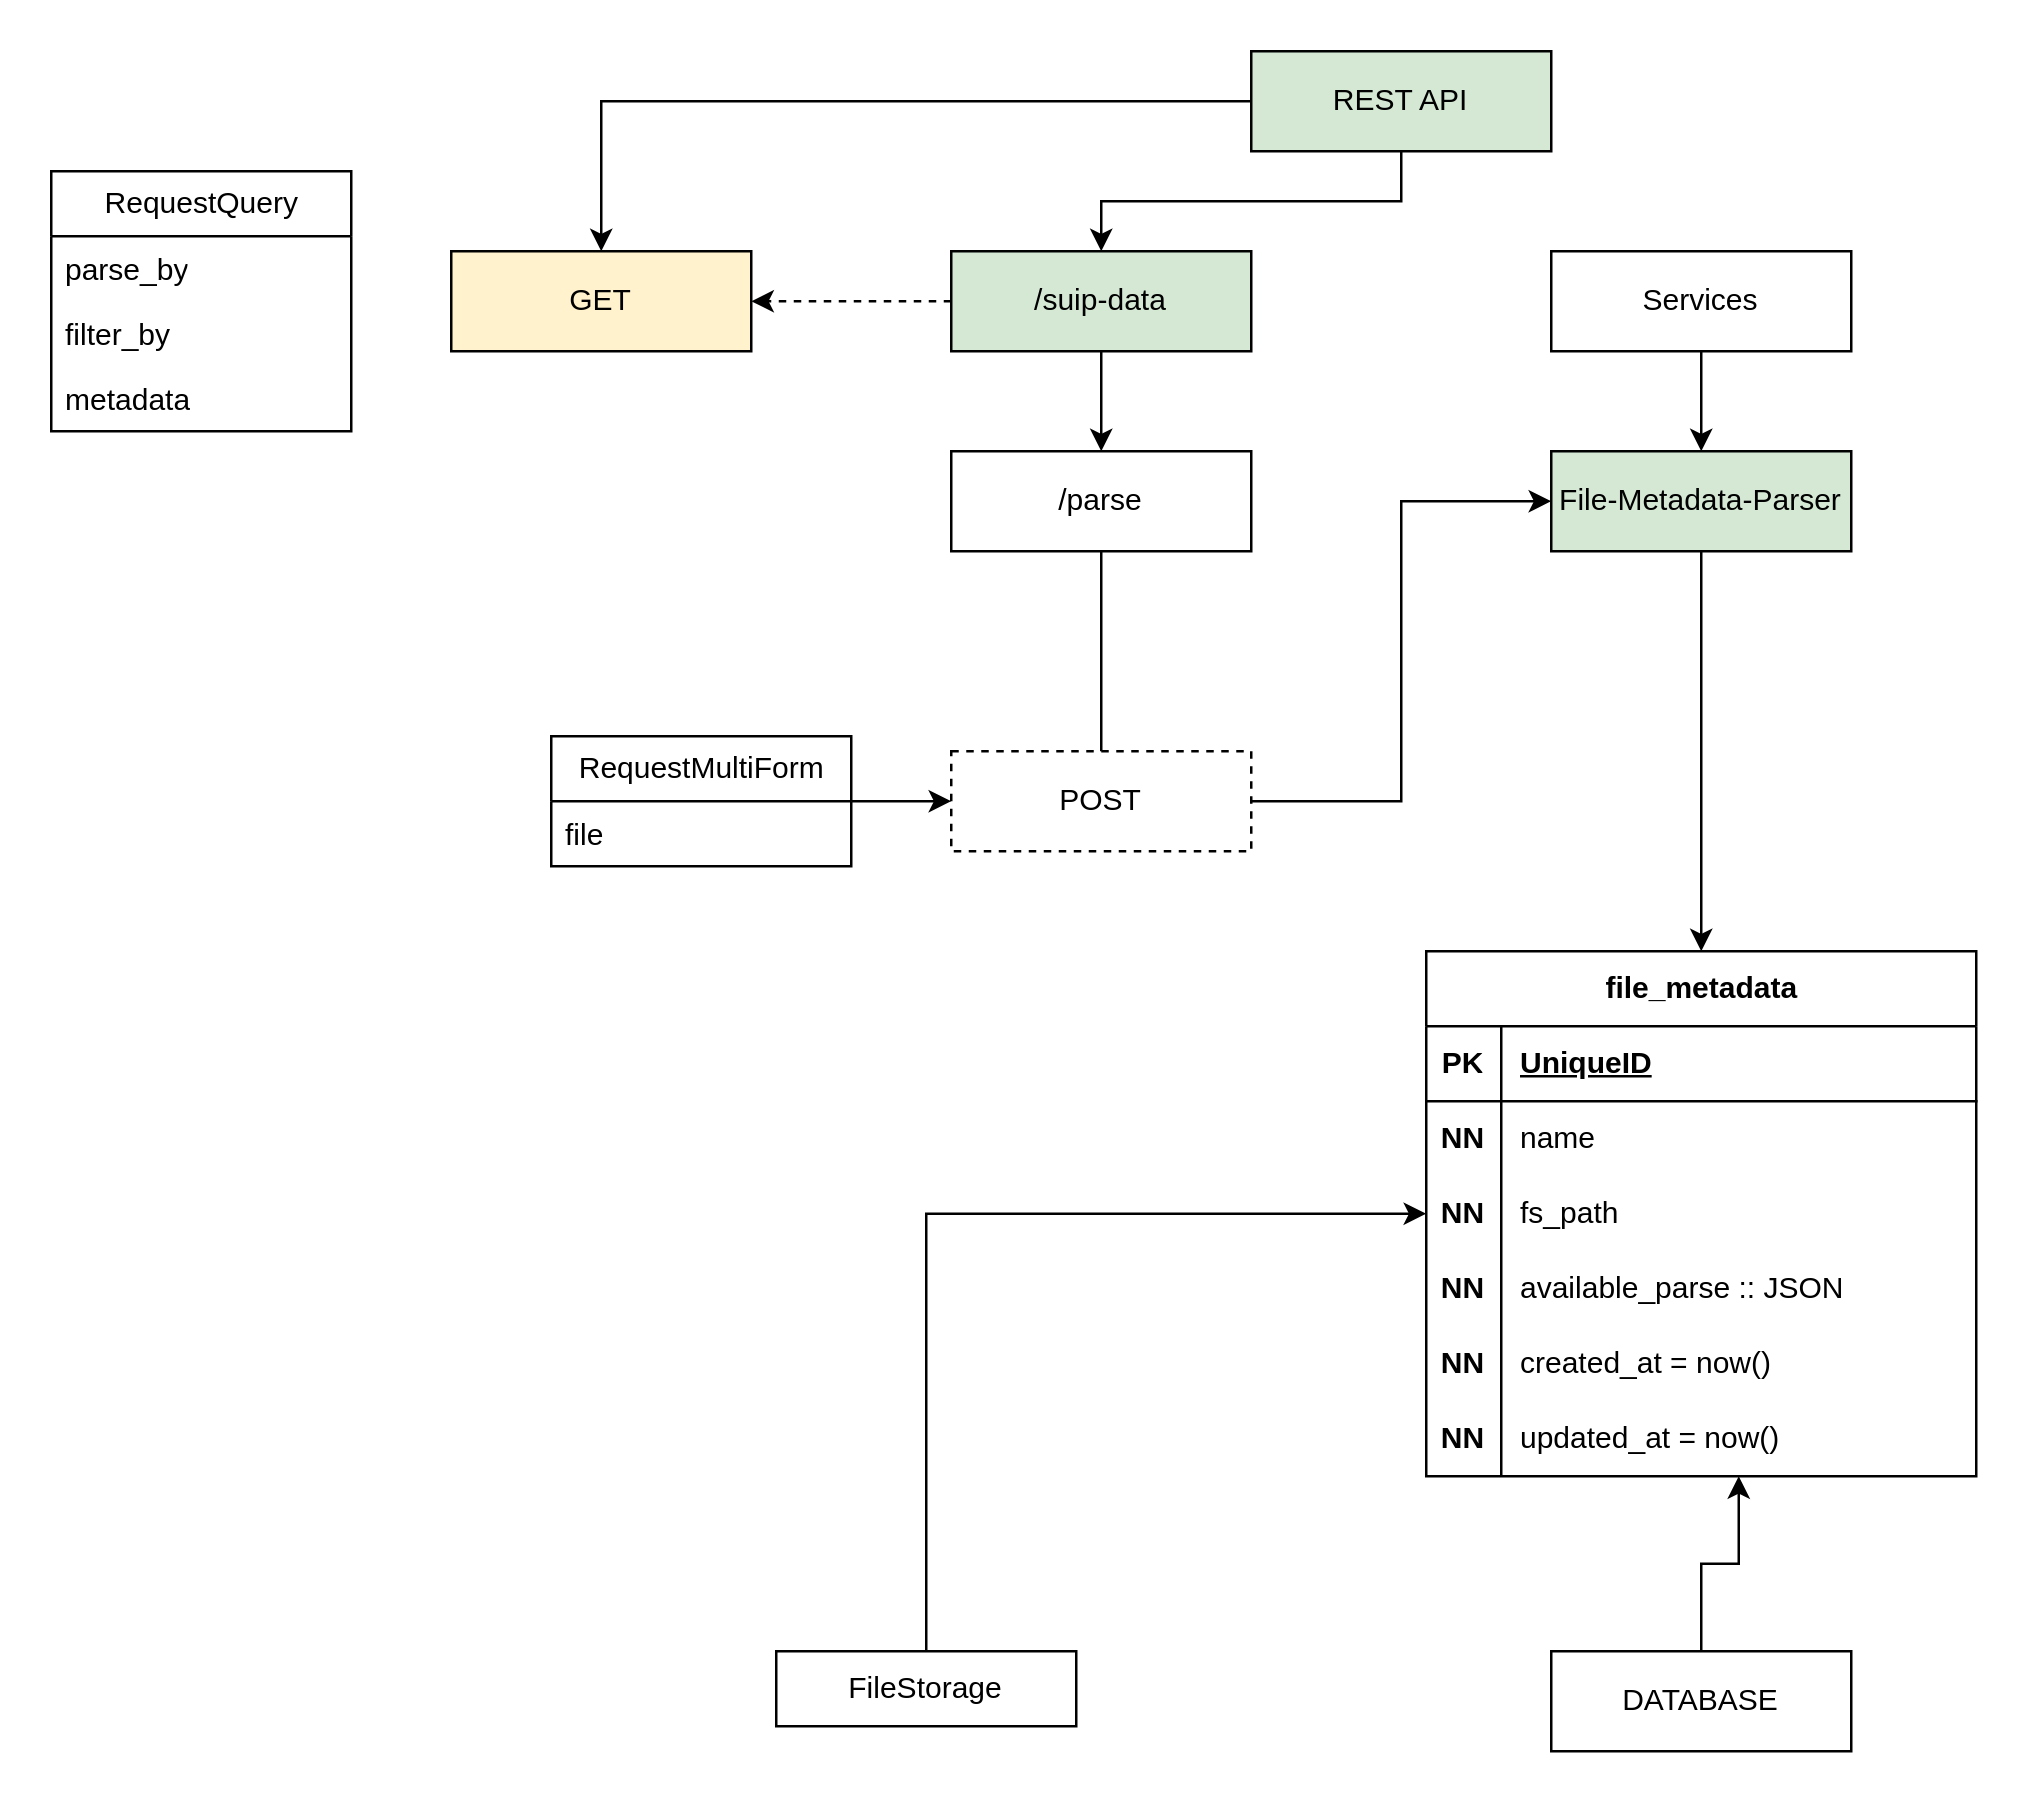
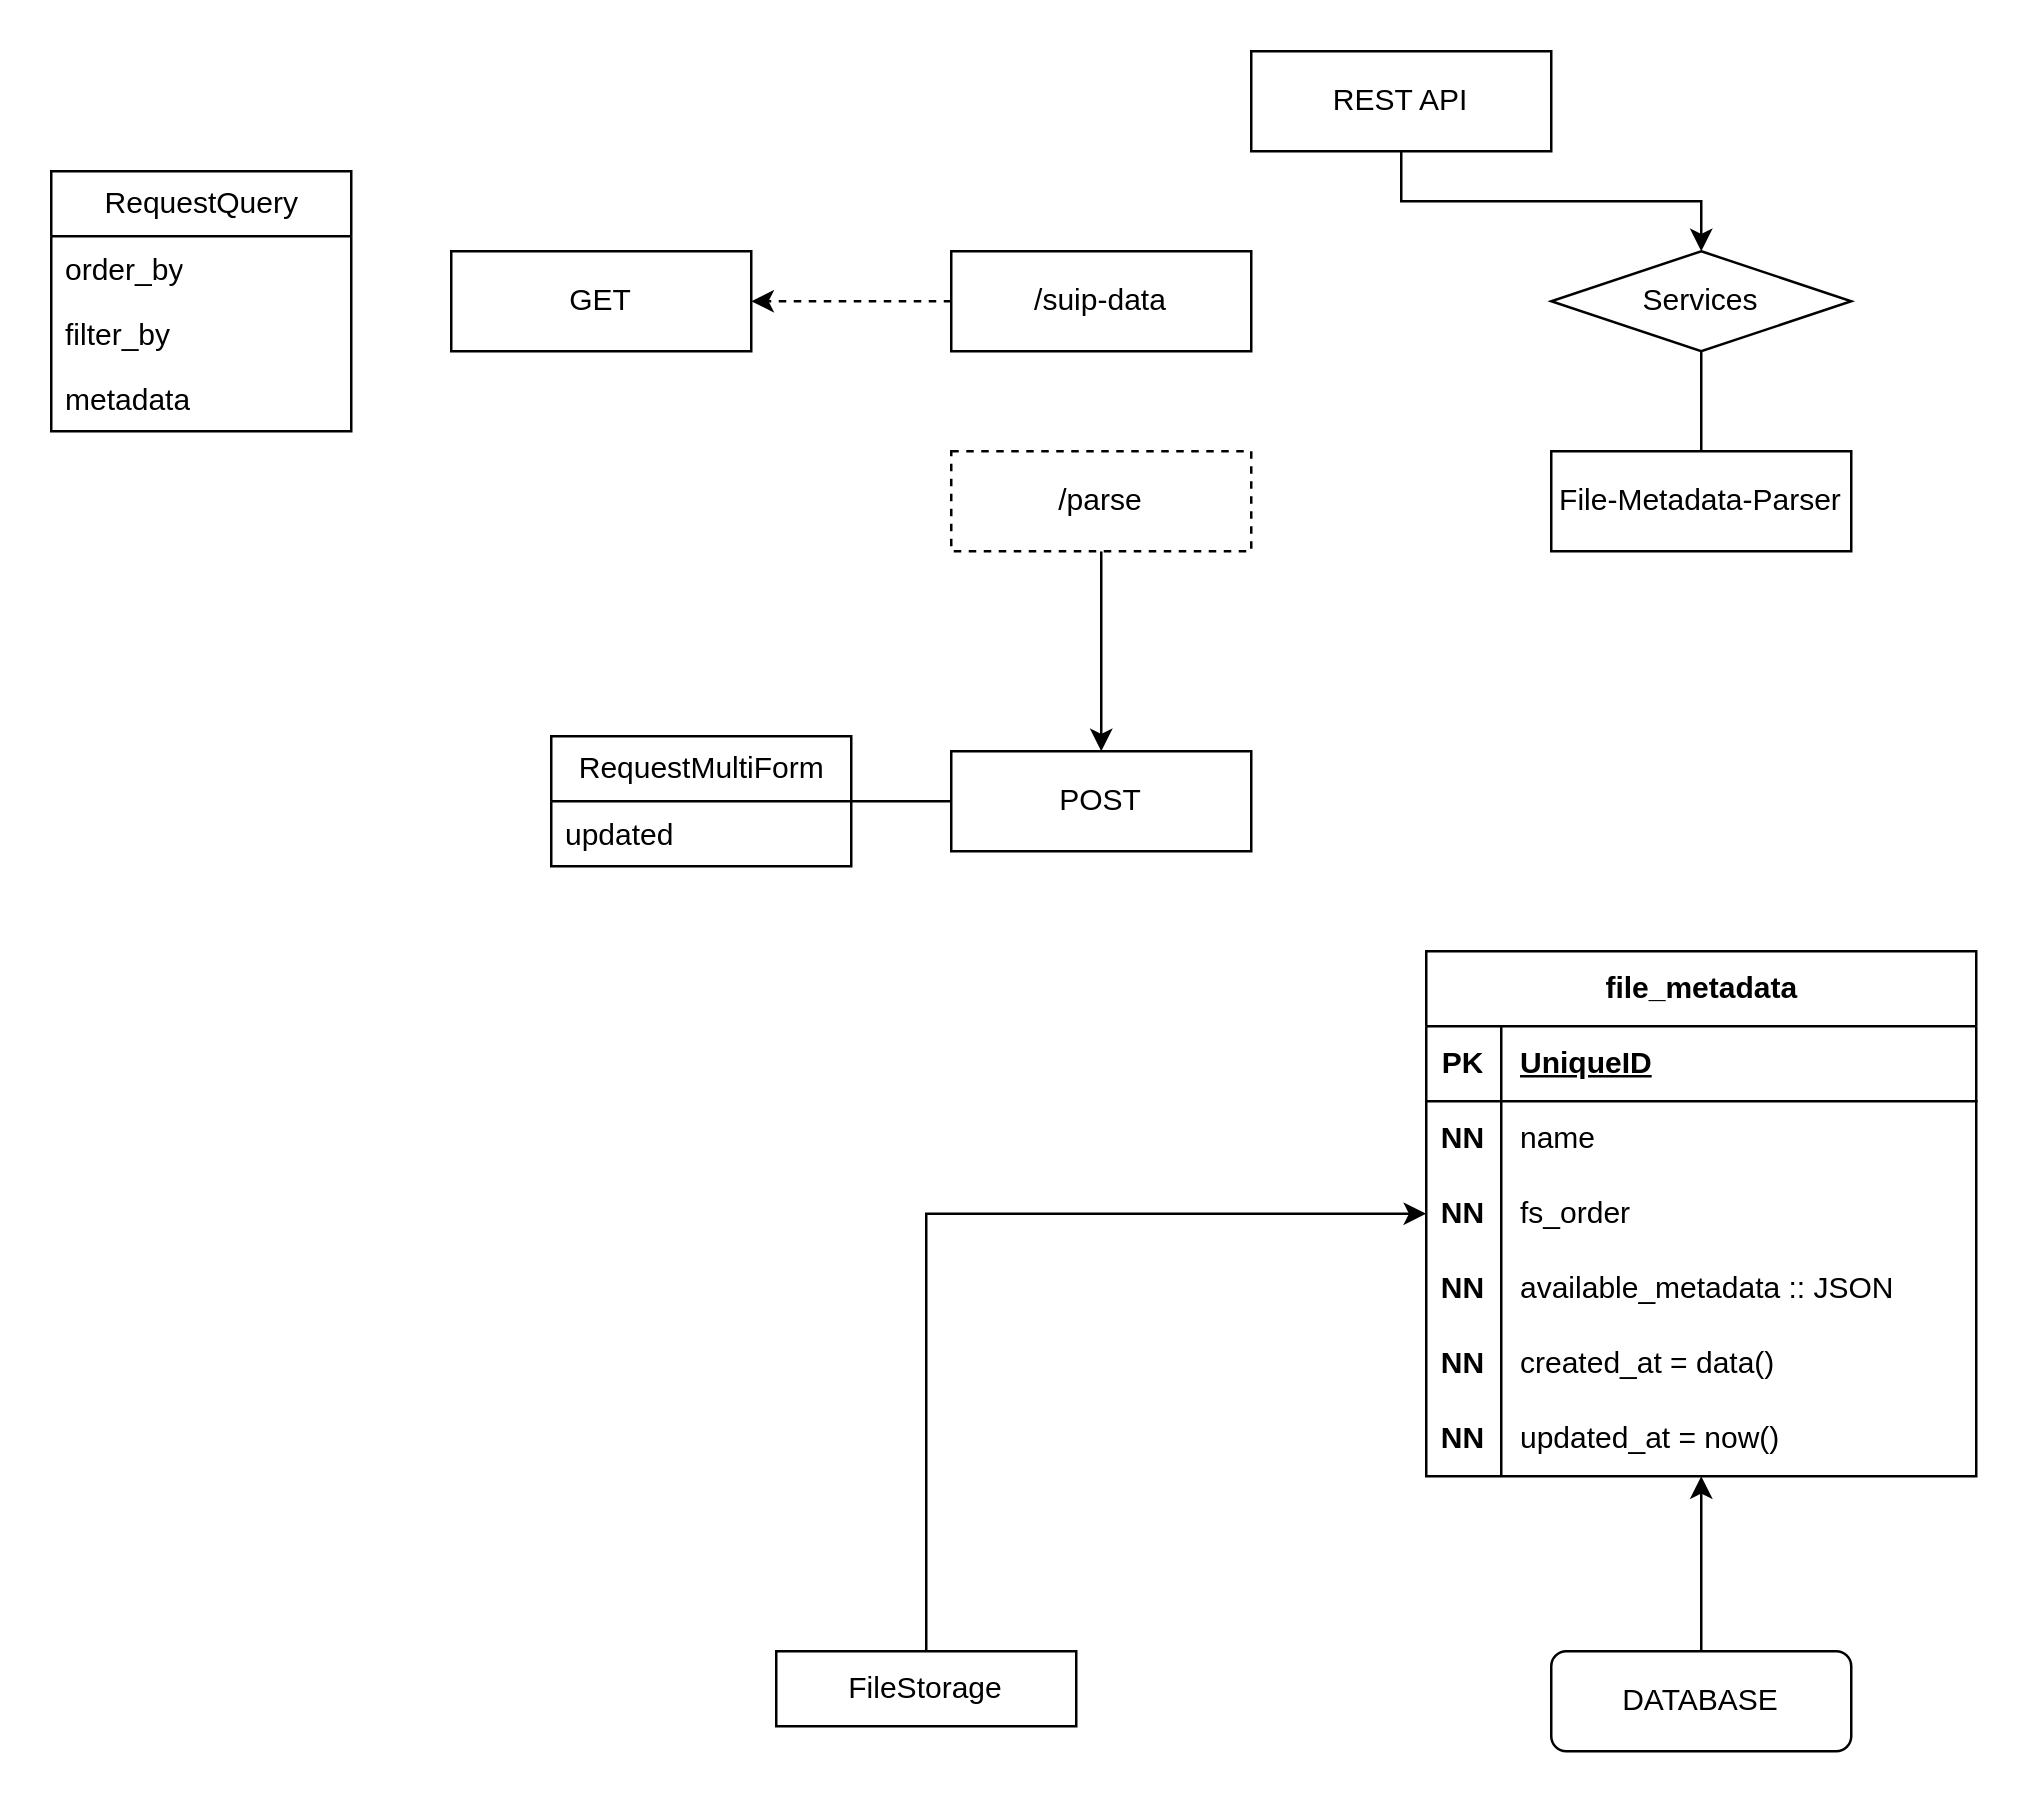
edge "REST API" -> "GET": now "REST API" -> "Services"
node "REST API": fillcolor #d5e8d4 -> #ffffff
edge "REST API" -> "/suip-data": removed
node "parse_by": label "parse_by" -> "order_by"
node "GET": fillcolor #fff2cc -> #ffffff
node "/suip-data": fillcolor #d5e8d4 -> #ffffff
node "Services": shape rectangle -> diamond
edge "/suip-data" -> "/parse": removed
edge "Services" -> "File-Metadata-Parser": arrowhead classic -> none
node "/parse": style solid -> dashed
node "File-Metadata-Parser": fillcolor #d5e8d4 -> #ffffff
edge "POST" -> "File-Metadata-Parser": removed
edge "/parse" -- "POST": arrowhead none -> classic
edge "File-Metadata-Parser" -> "file_metadata": removed
edge "RequestMultiForm" -> "POST": arrowhead classic -> none
node "POST": style dashed -> solid
node "file": label "file" -> "updated"
node "fs_path": label "fs_path" -> "fs_order"
node "available_parse :: JSON": label "available_parse :: JSON" -> "available_metadata :: JSON"
node "created_at = now()": label "created_at = now()" -> "created_at = data()"
edge "DATABASE" -> "updated_at = now()": now "DATABASE" -> "file_metadata"
node "DATABASE": shape rectangle -> rounded rectangle
